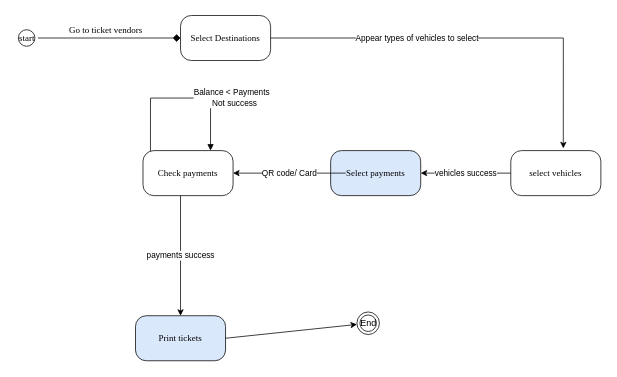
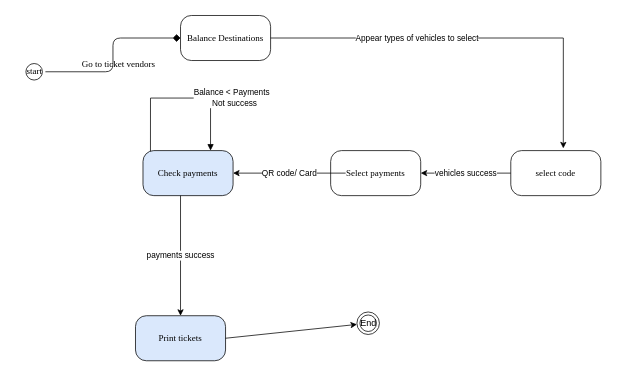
node "start": moved (27, 38) -> (34, 72)
node "Select Destinations": label "Select Destinations" -> "Balance Destinations"
node "Check payments": fillcolor #ffffff -> #dae8fc
node "Select payments": fillcolor #dae8fc -> #ffffff
node "select vehicles": label "select vehicles" -> "select code"
